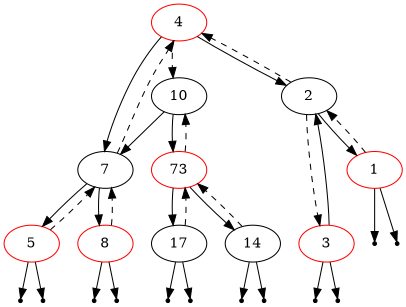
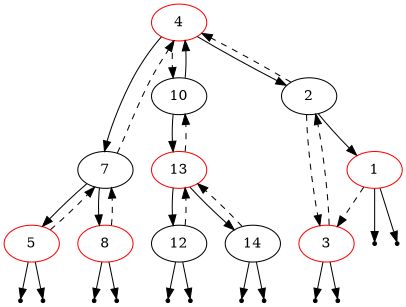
edge "10" -> "7": now "10" -> "4"
edge "1" -> "2": now "1" -> "3"
node "73": label "73" -> "13"
edge "3" -> "2": style solid -> dashed
node "17": label "17" -> "12"
